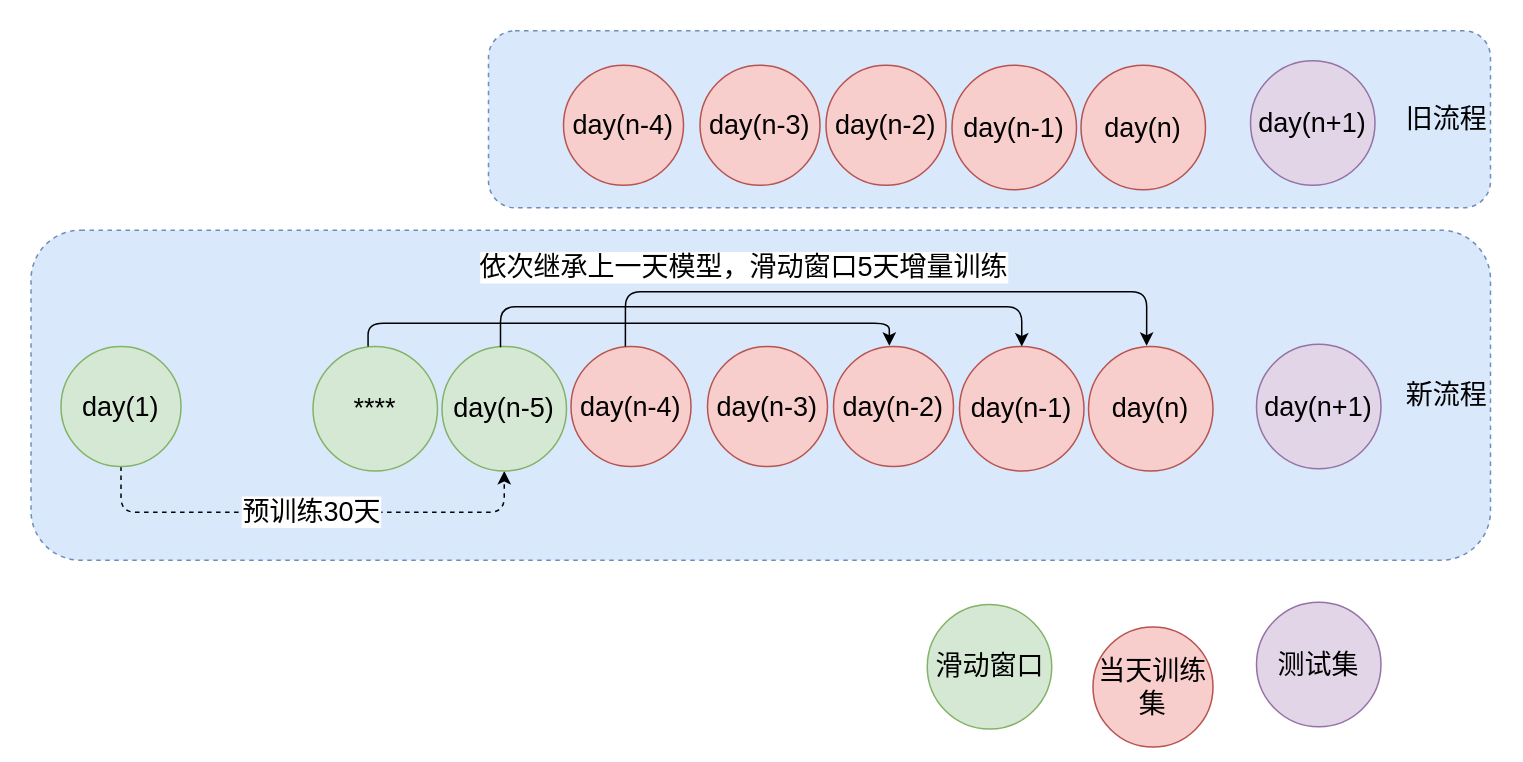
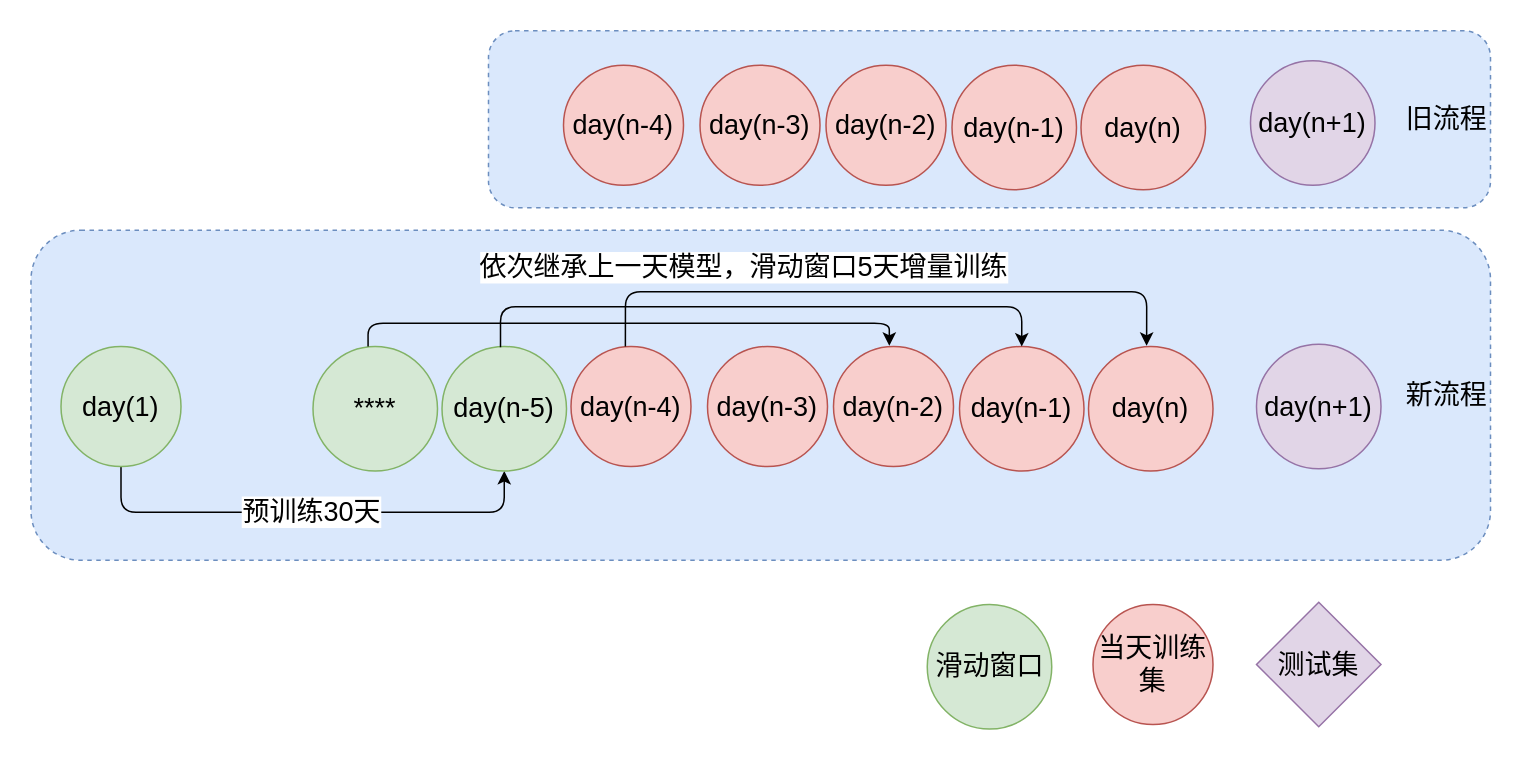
edge "day(1)" -> "day(n-5)": style dashed -> solid
node "测试集": shape ellipse -> diamond
node "当天训练集": moved (1153, 687) -> (1153, 665)
